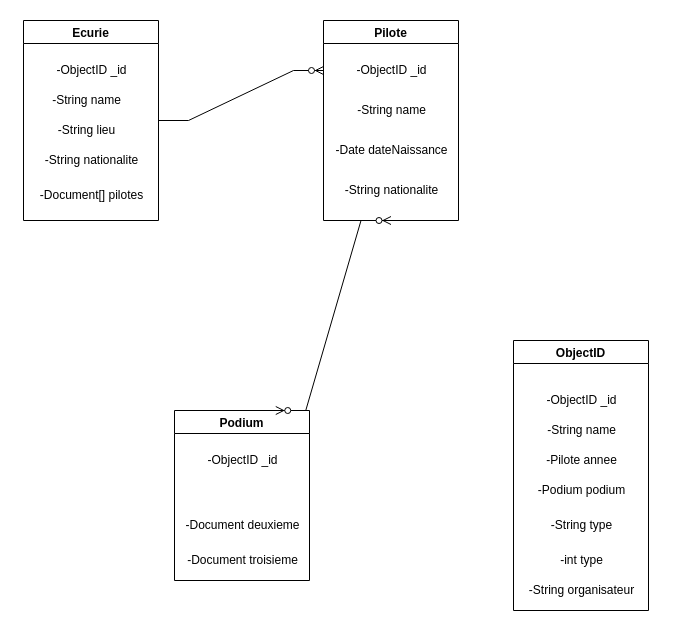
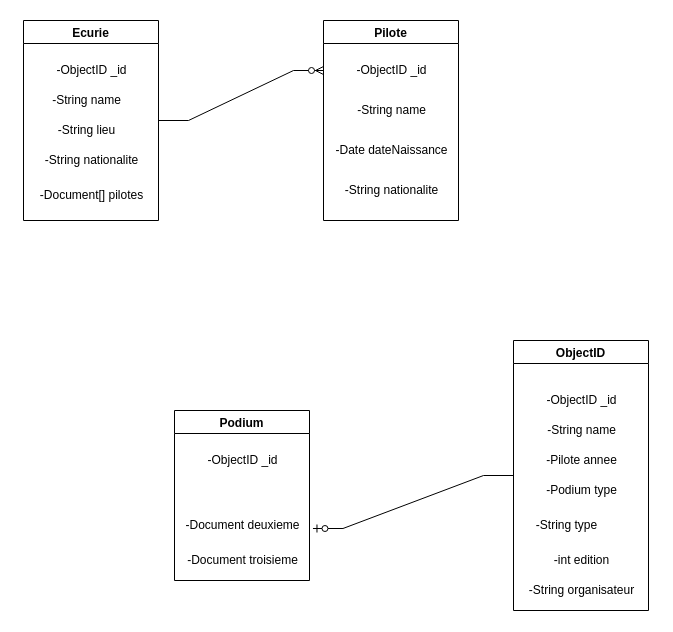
edge "Pilote" -- "Podium": removed
node "-Podium podium": label "-Podium podium" -> "-Podium type"
edge "ObjectID" -> "-Document deuxieme": added
node "-String type": moved (581, 526) -> (566, 526)
node "-int type": label "-int type" -> "-int edition"
